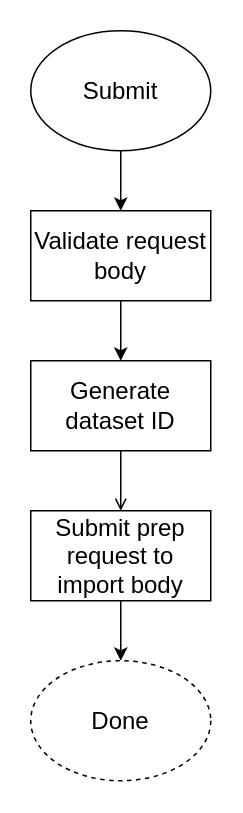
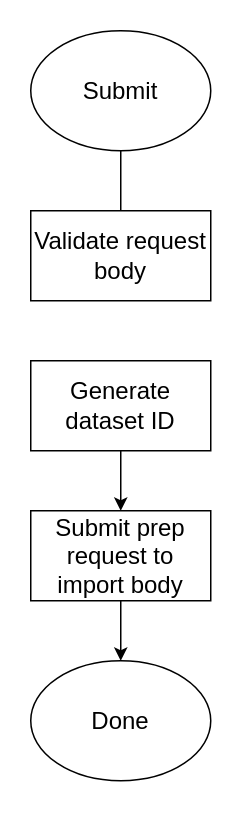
edge "Submit" -> "Validate request body": arrowhead classic -> none
edge "Validate request body" -> "Generate dataset ID": removed
edge "Generate dataset ID" -> "Submit prep request to import body": arrowhead open -> classic
node "Done": style dashed -> solid
